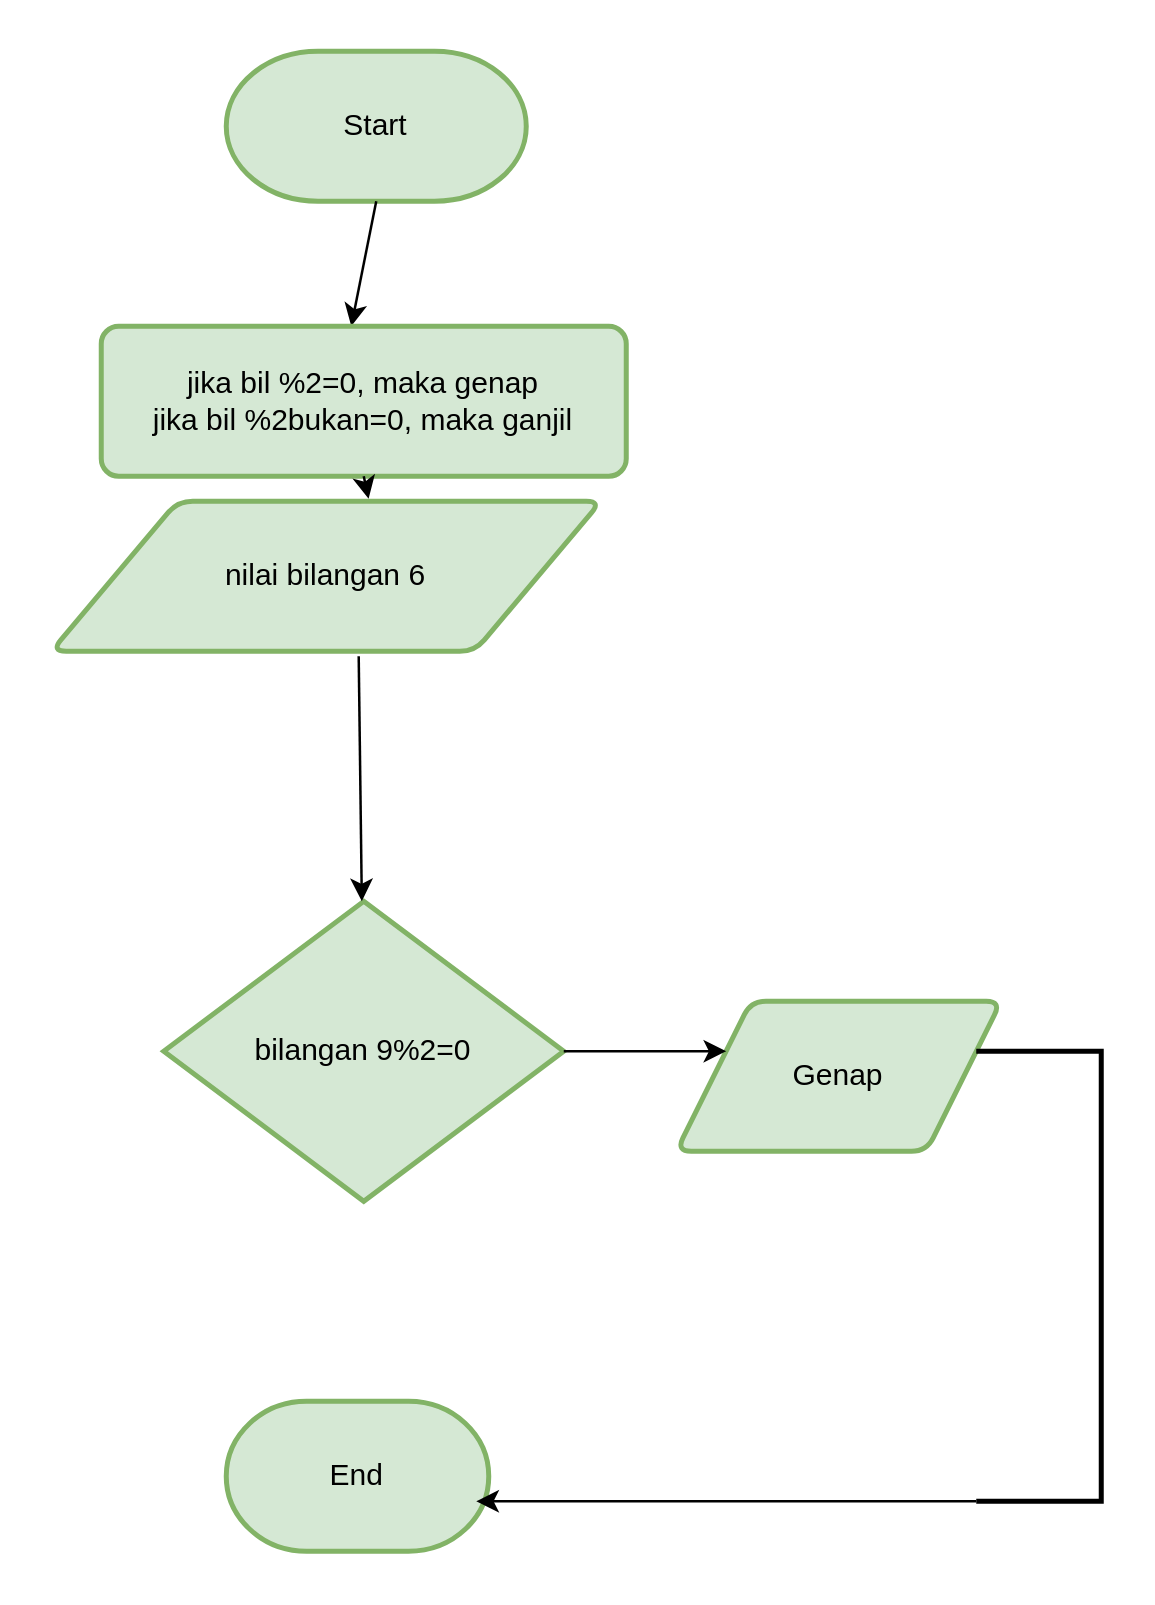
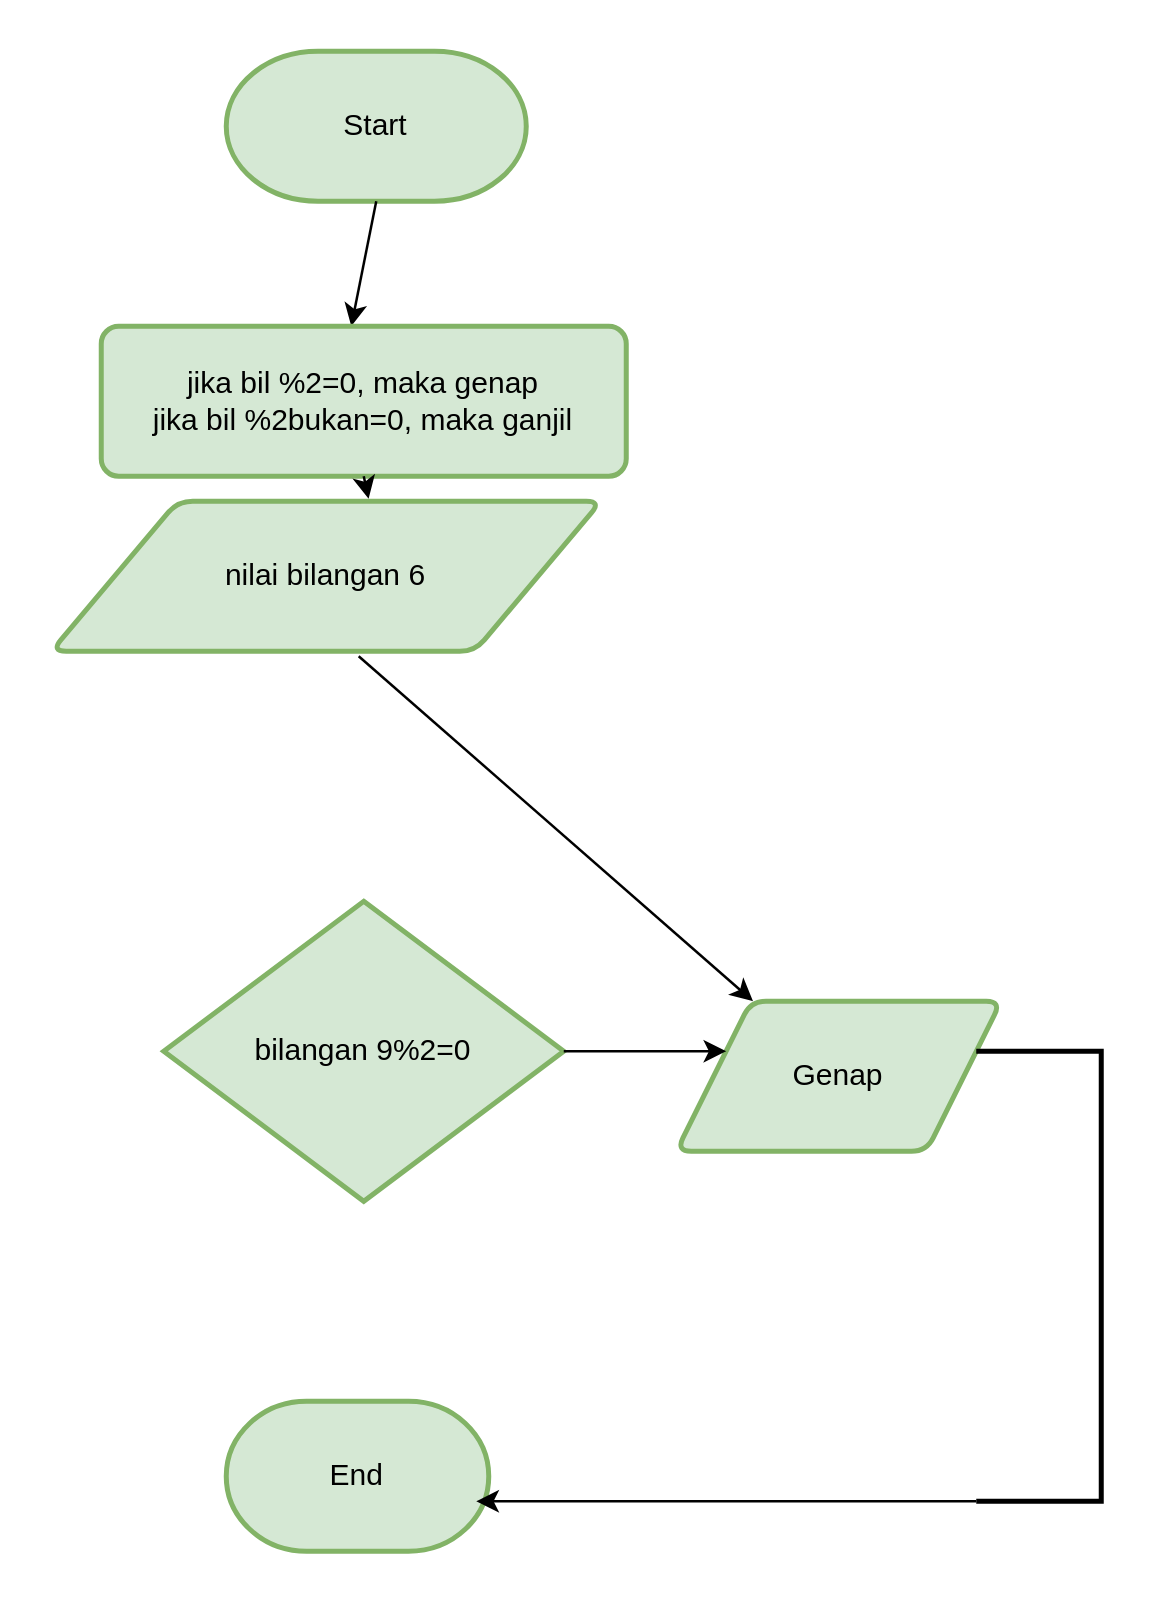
edge "nilai bilangan 6" -> "bilangan 9%2=0": now "nilai bilangan 6" -> "Genap"
